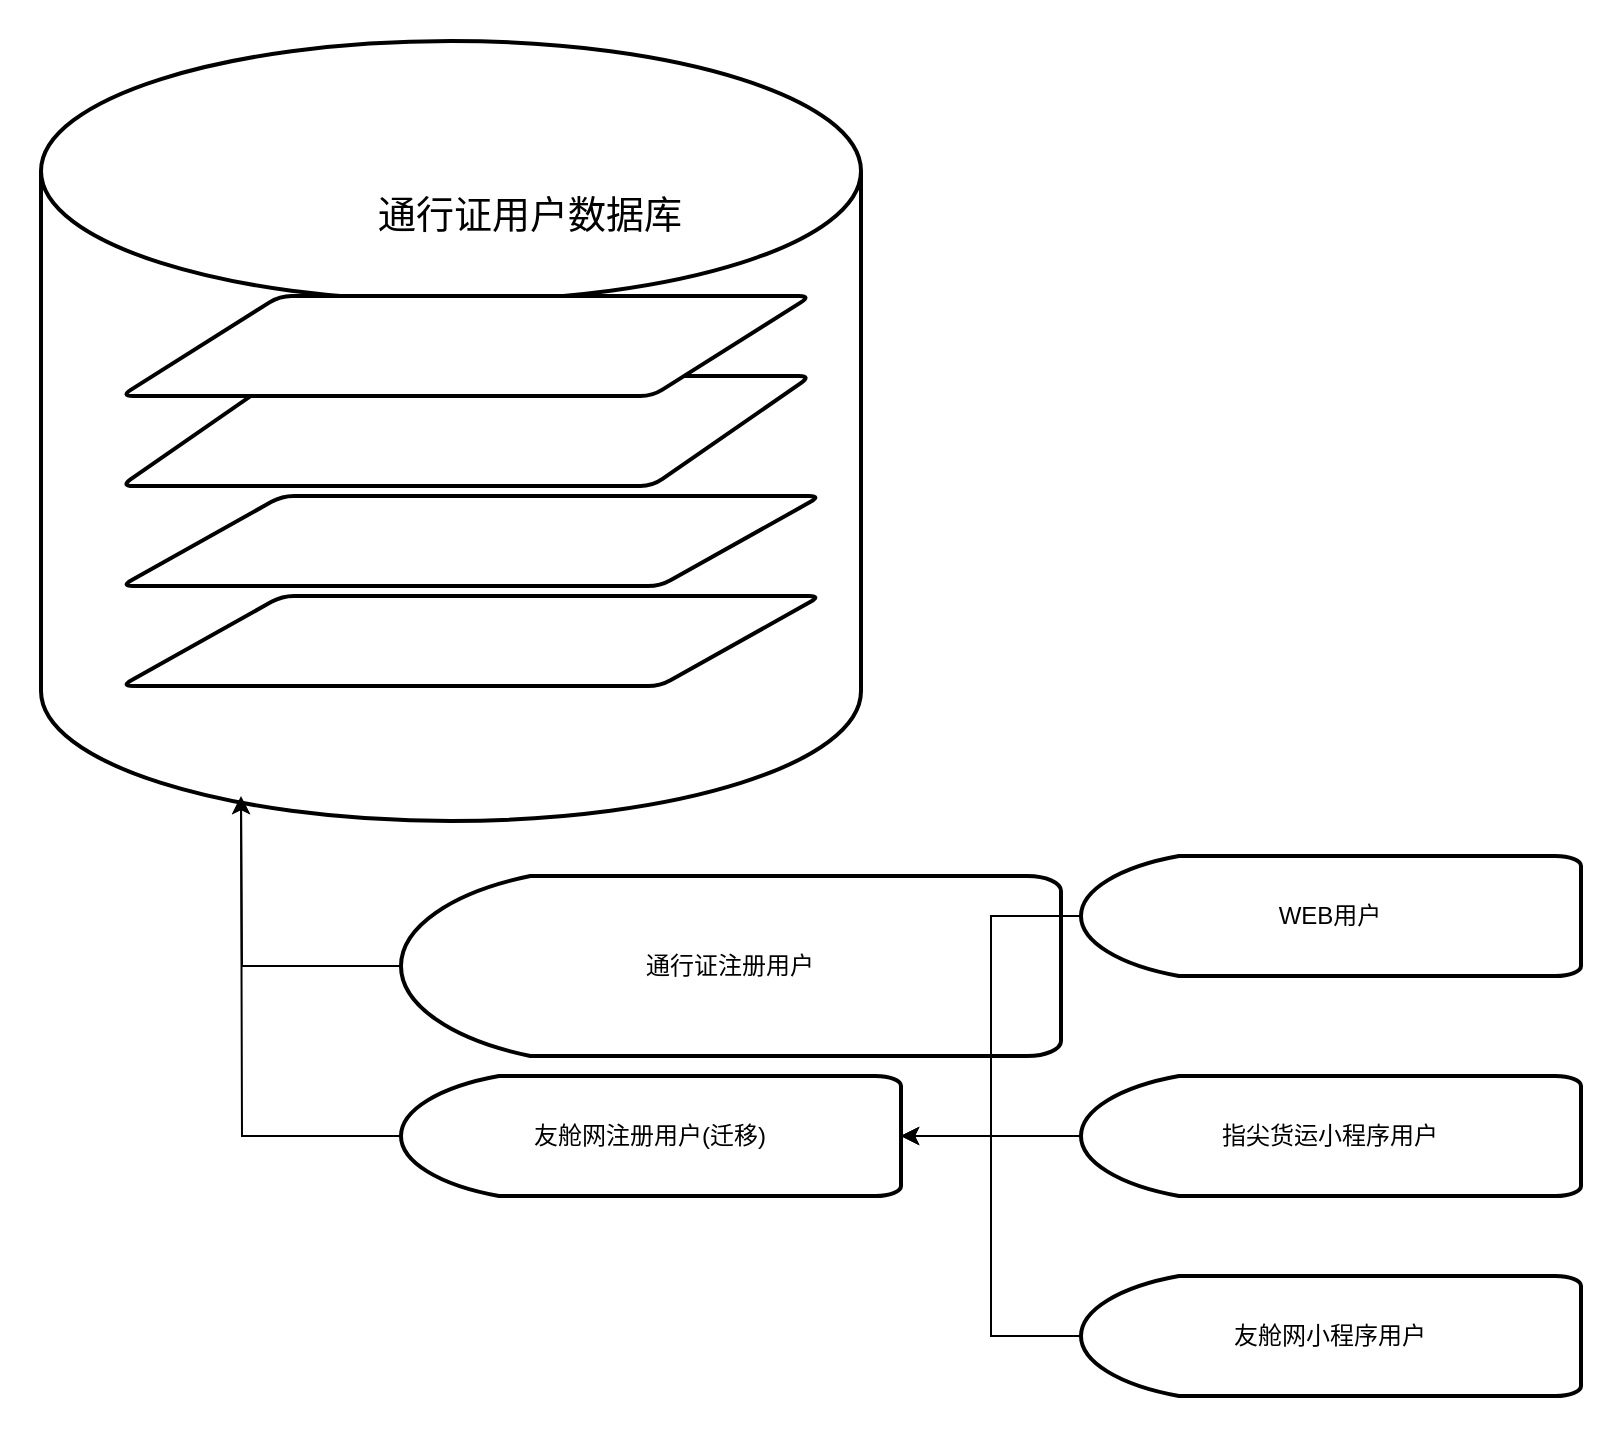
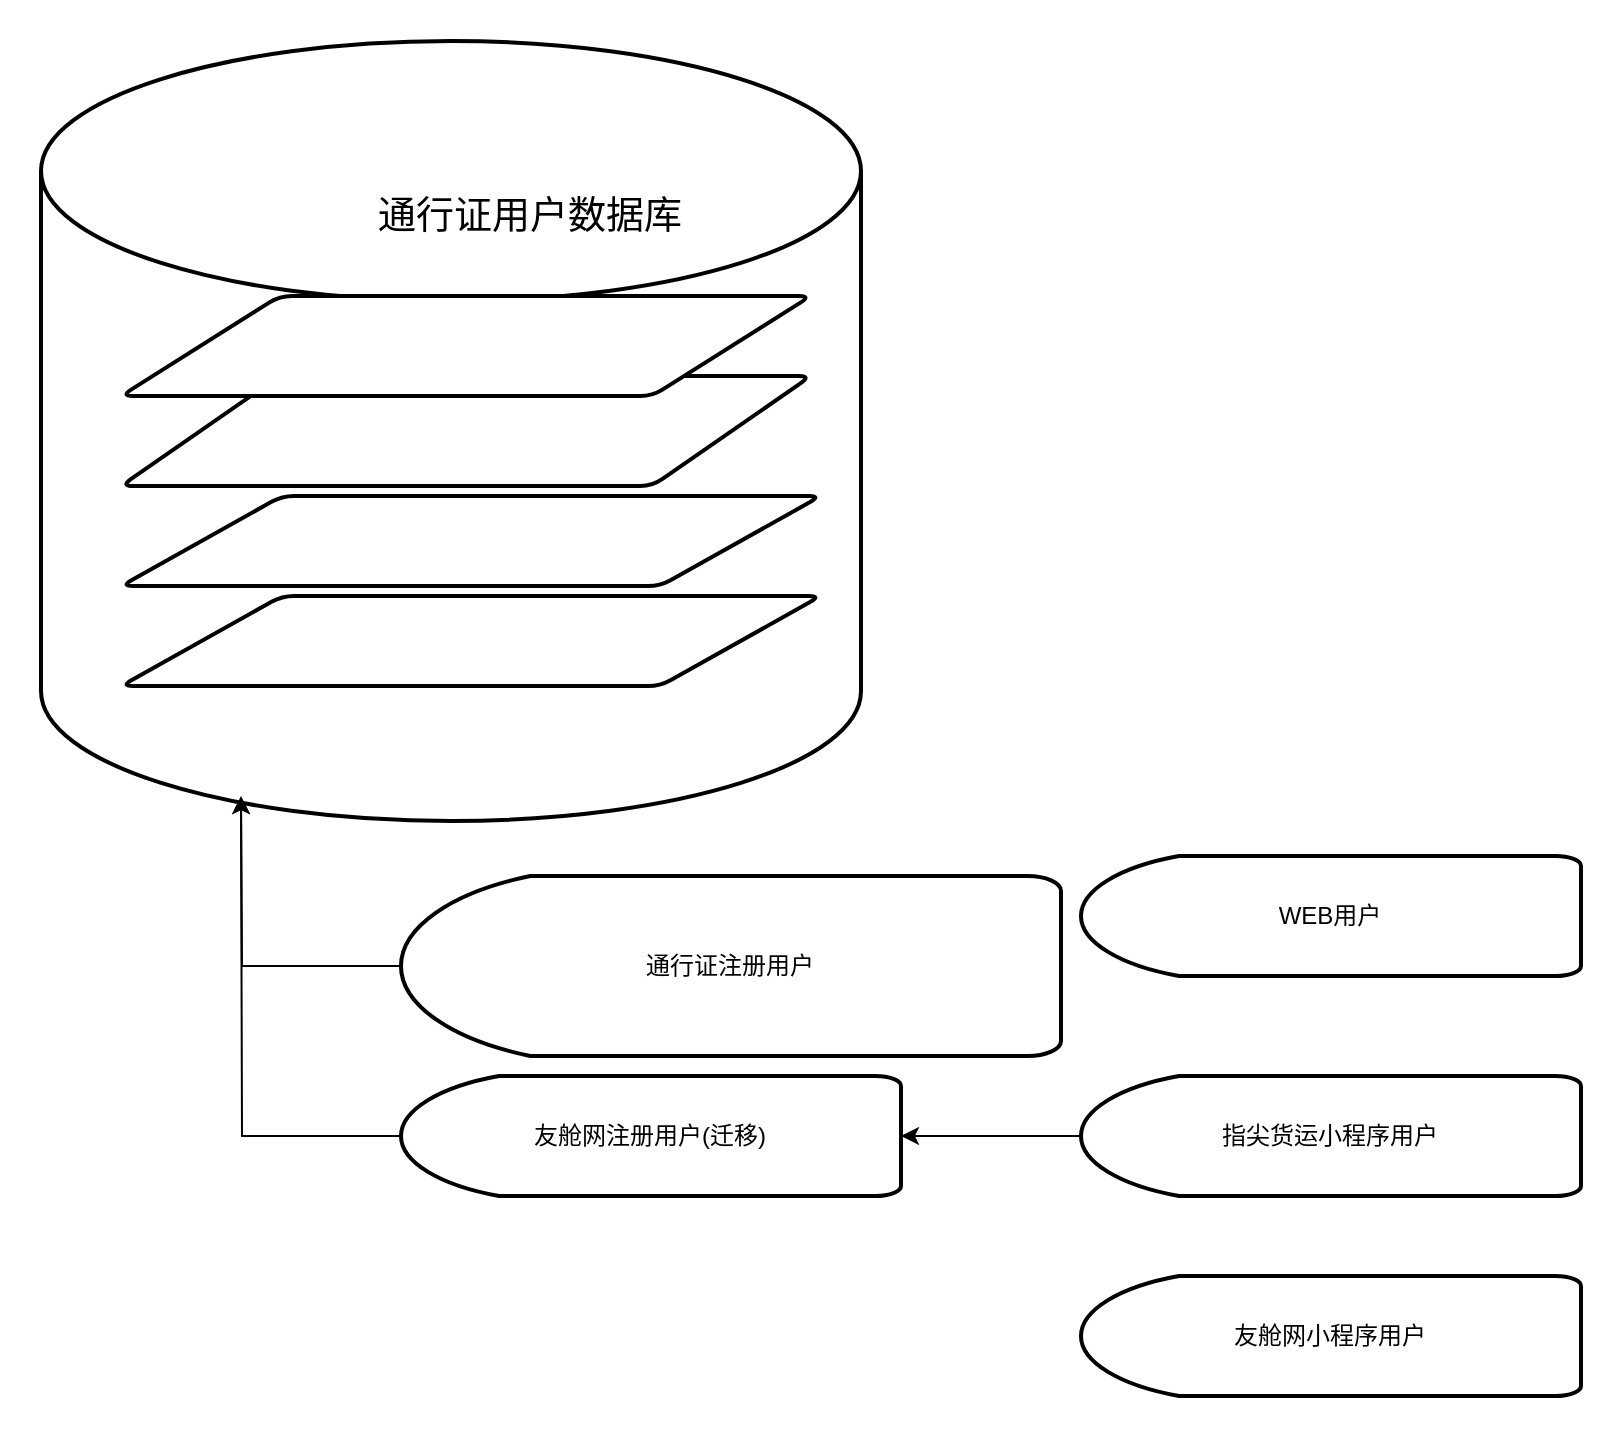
edge "WEB用户" -> "友舱网注册用户(迁移)": removed
edge "友舱网小程序用户" -> "友舱网注册用户(迁移)": removed
